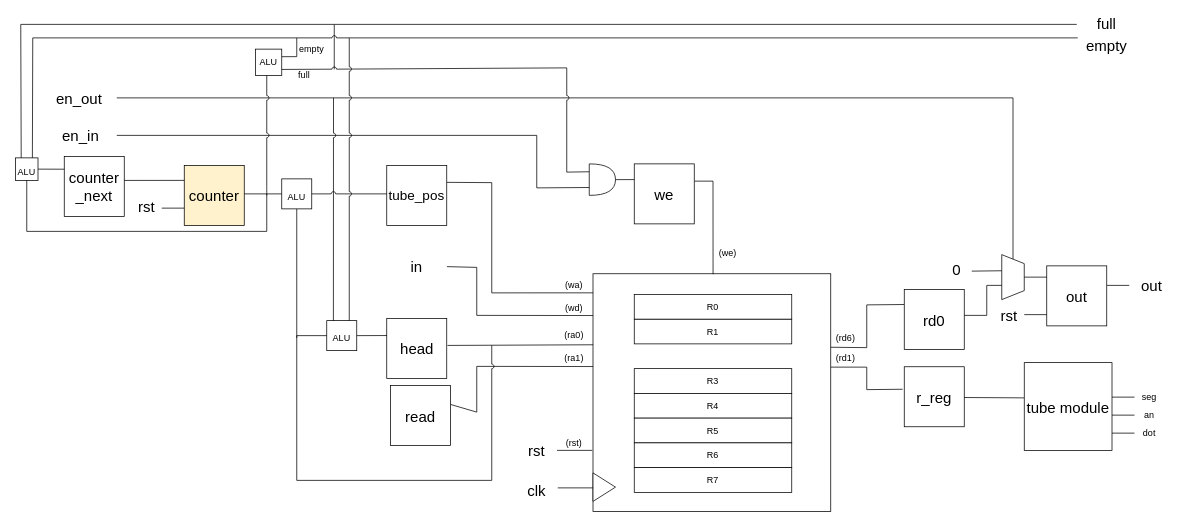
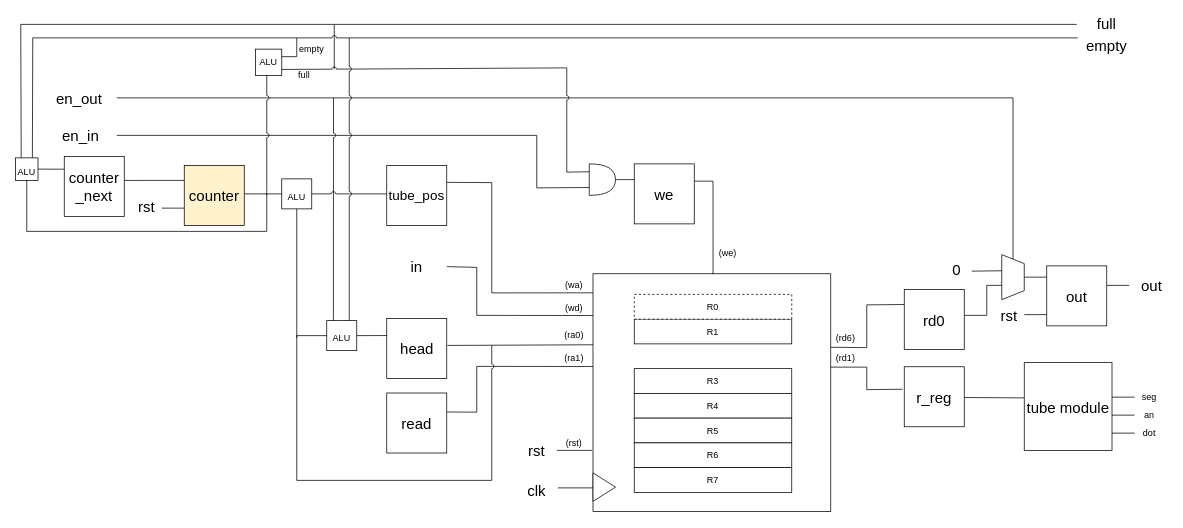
node "R0": style solid -> dashed
node "read": moved (420, 416) -> (417, 423)
